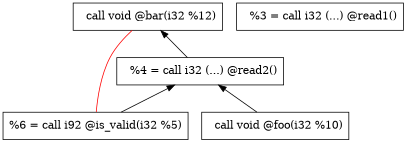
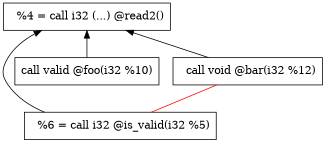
node "%3 = call i32 (...) @read1()": removed
edge "%4 = call i32 (...) @read2()" -> "call void @bar(i32 %12)": reversed
node "%6 = call i92 @is_valid(i32 %5)": label "%6 = call i92 @is_valid(i32 %5)" -> "%6 = call i32 @is_valid(i32 %5)"
node "call void @foo(i32 %10)": label "call void @foo(i32 %10)" -> "call valid @foo(i32 %10)"
